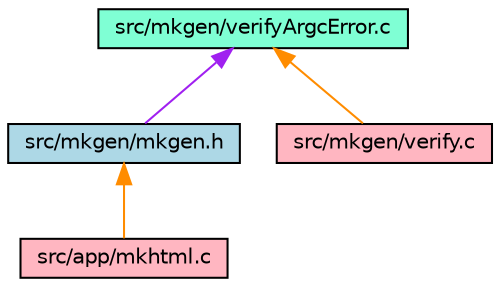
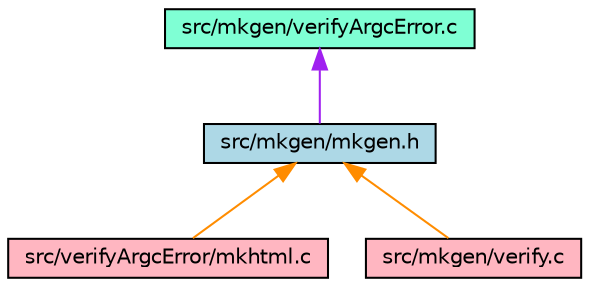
edge "src/mkgen/verify.c" -> "src/mkgen/verifyArgcError.c": now "src/mkgen/verify.c" -> "src/mkgen/mkgen.h"
node "src/app/mkhtml.c": label "src/app/mkhtml.c" -> "src/verifyArgcError/mkhtml.c"
